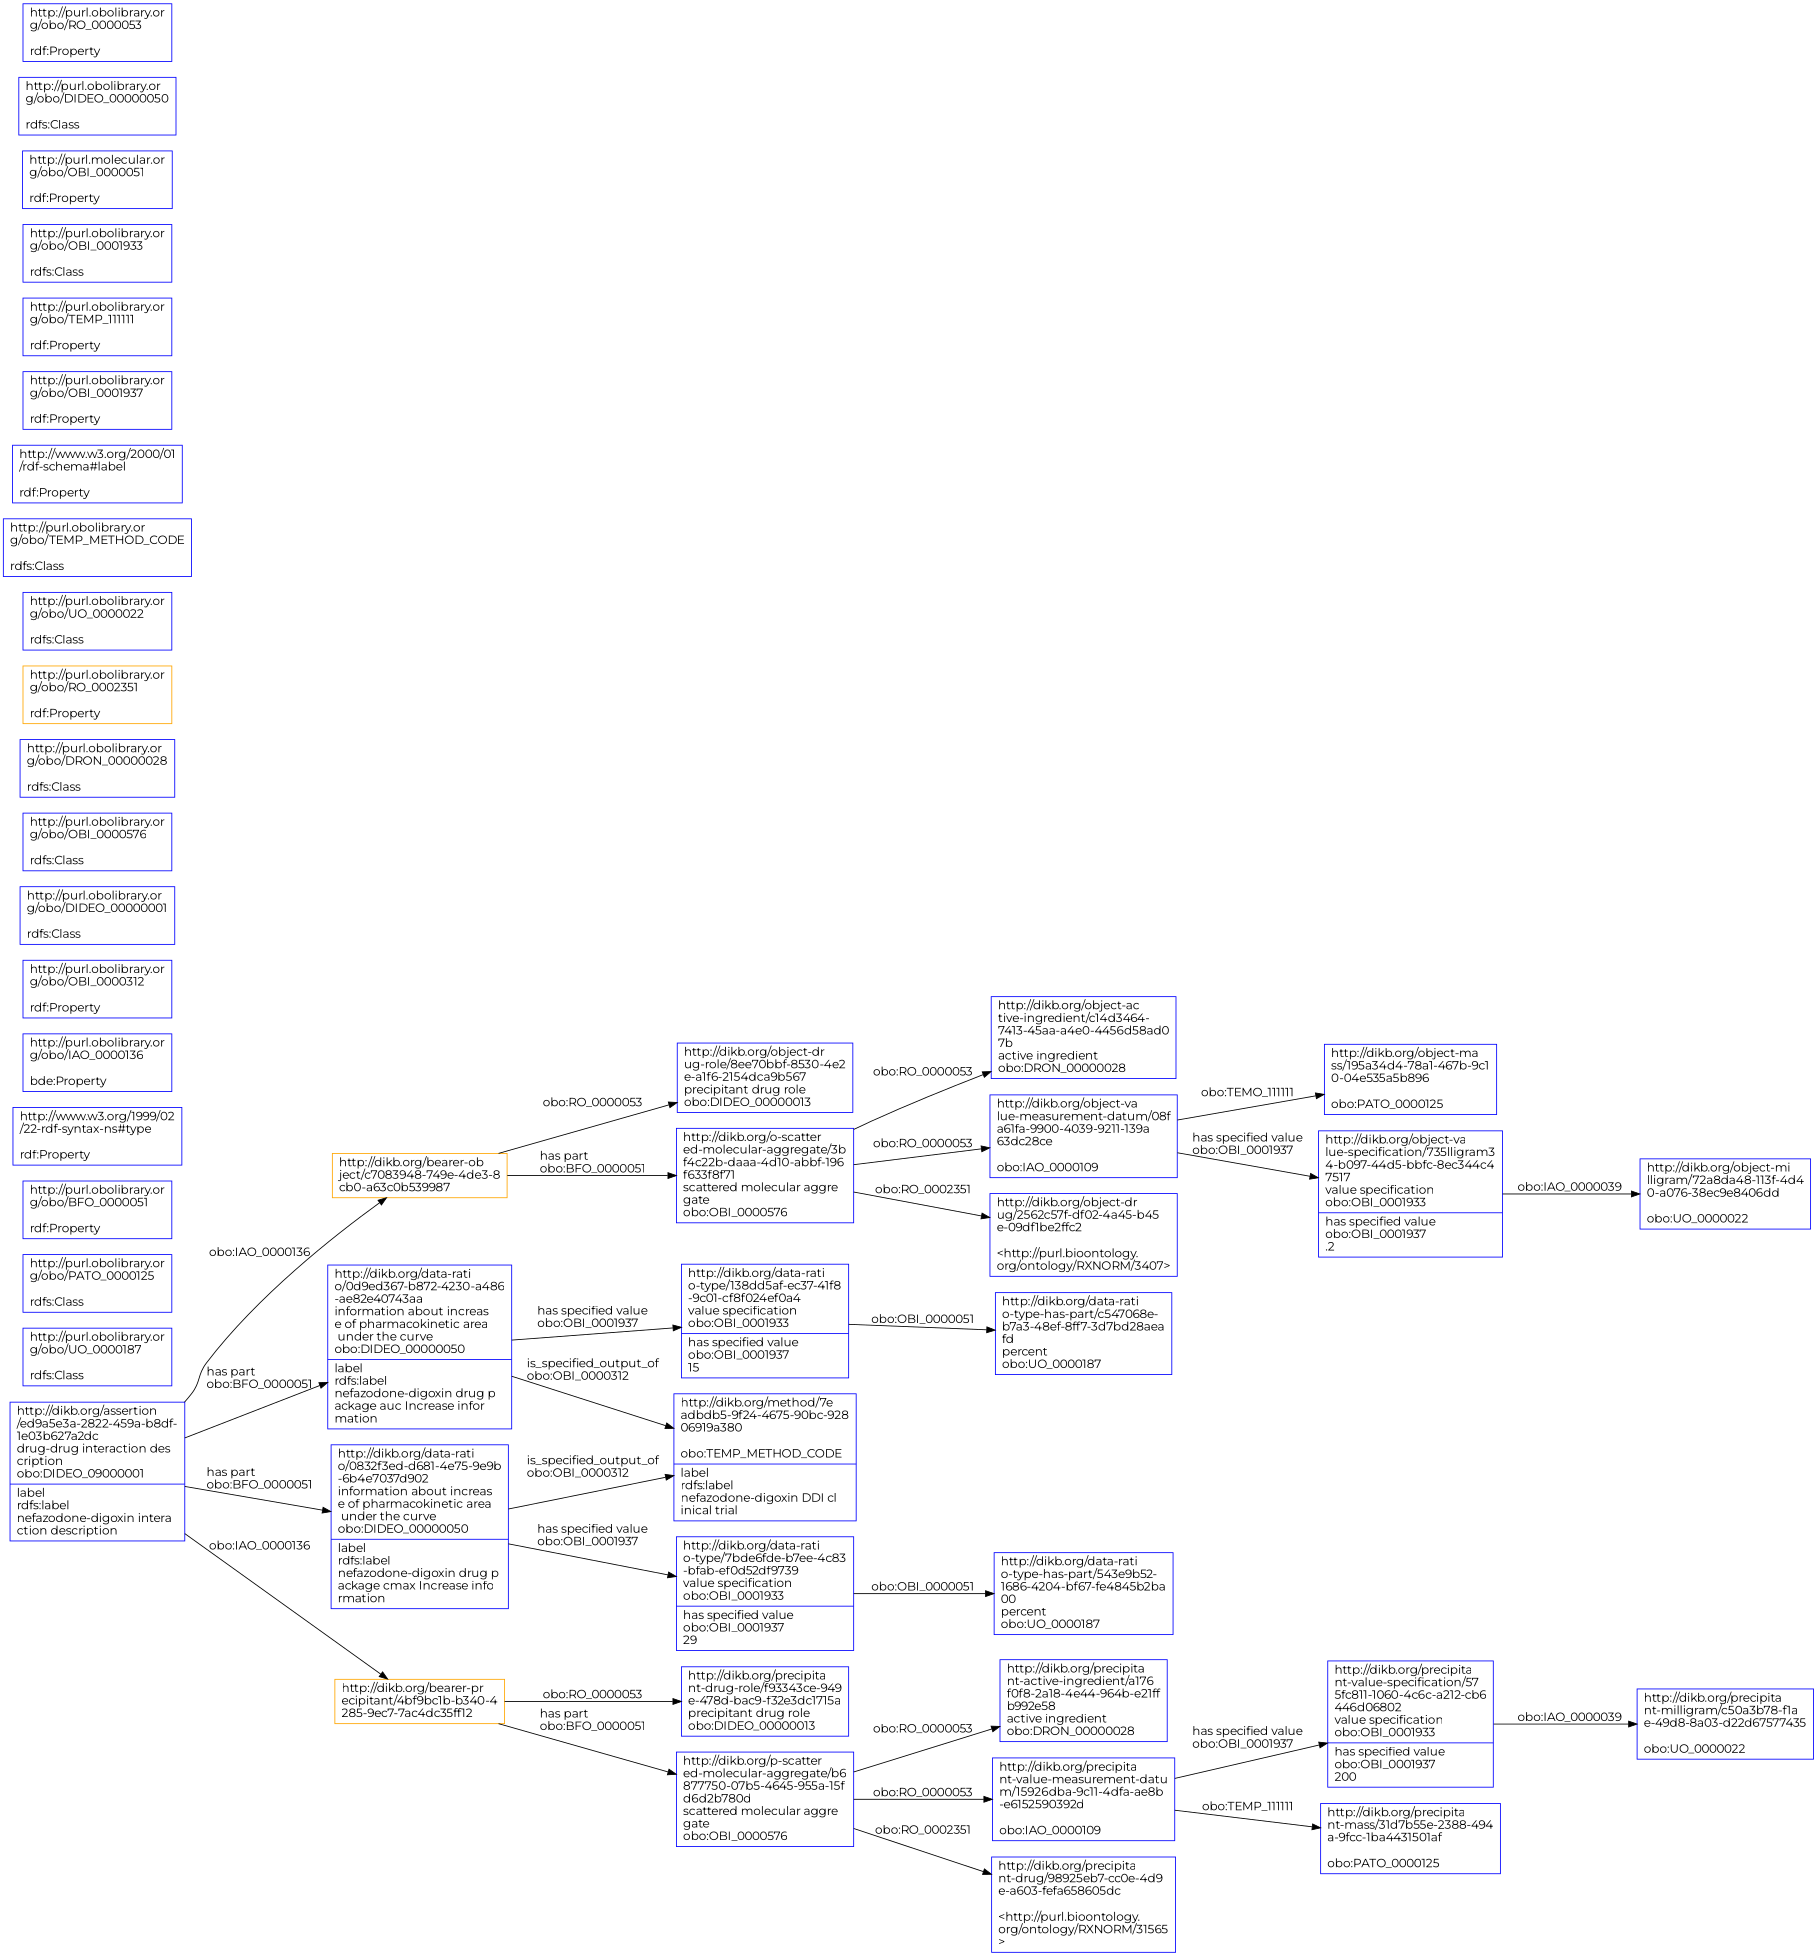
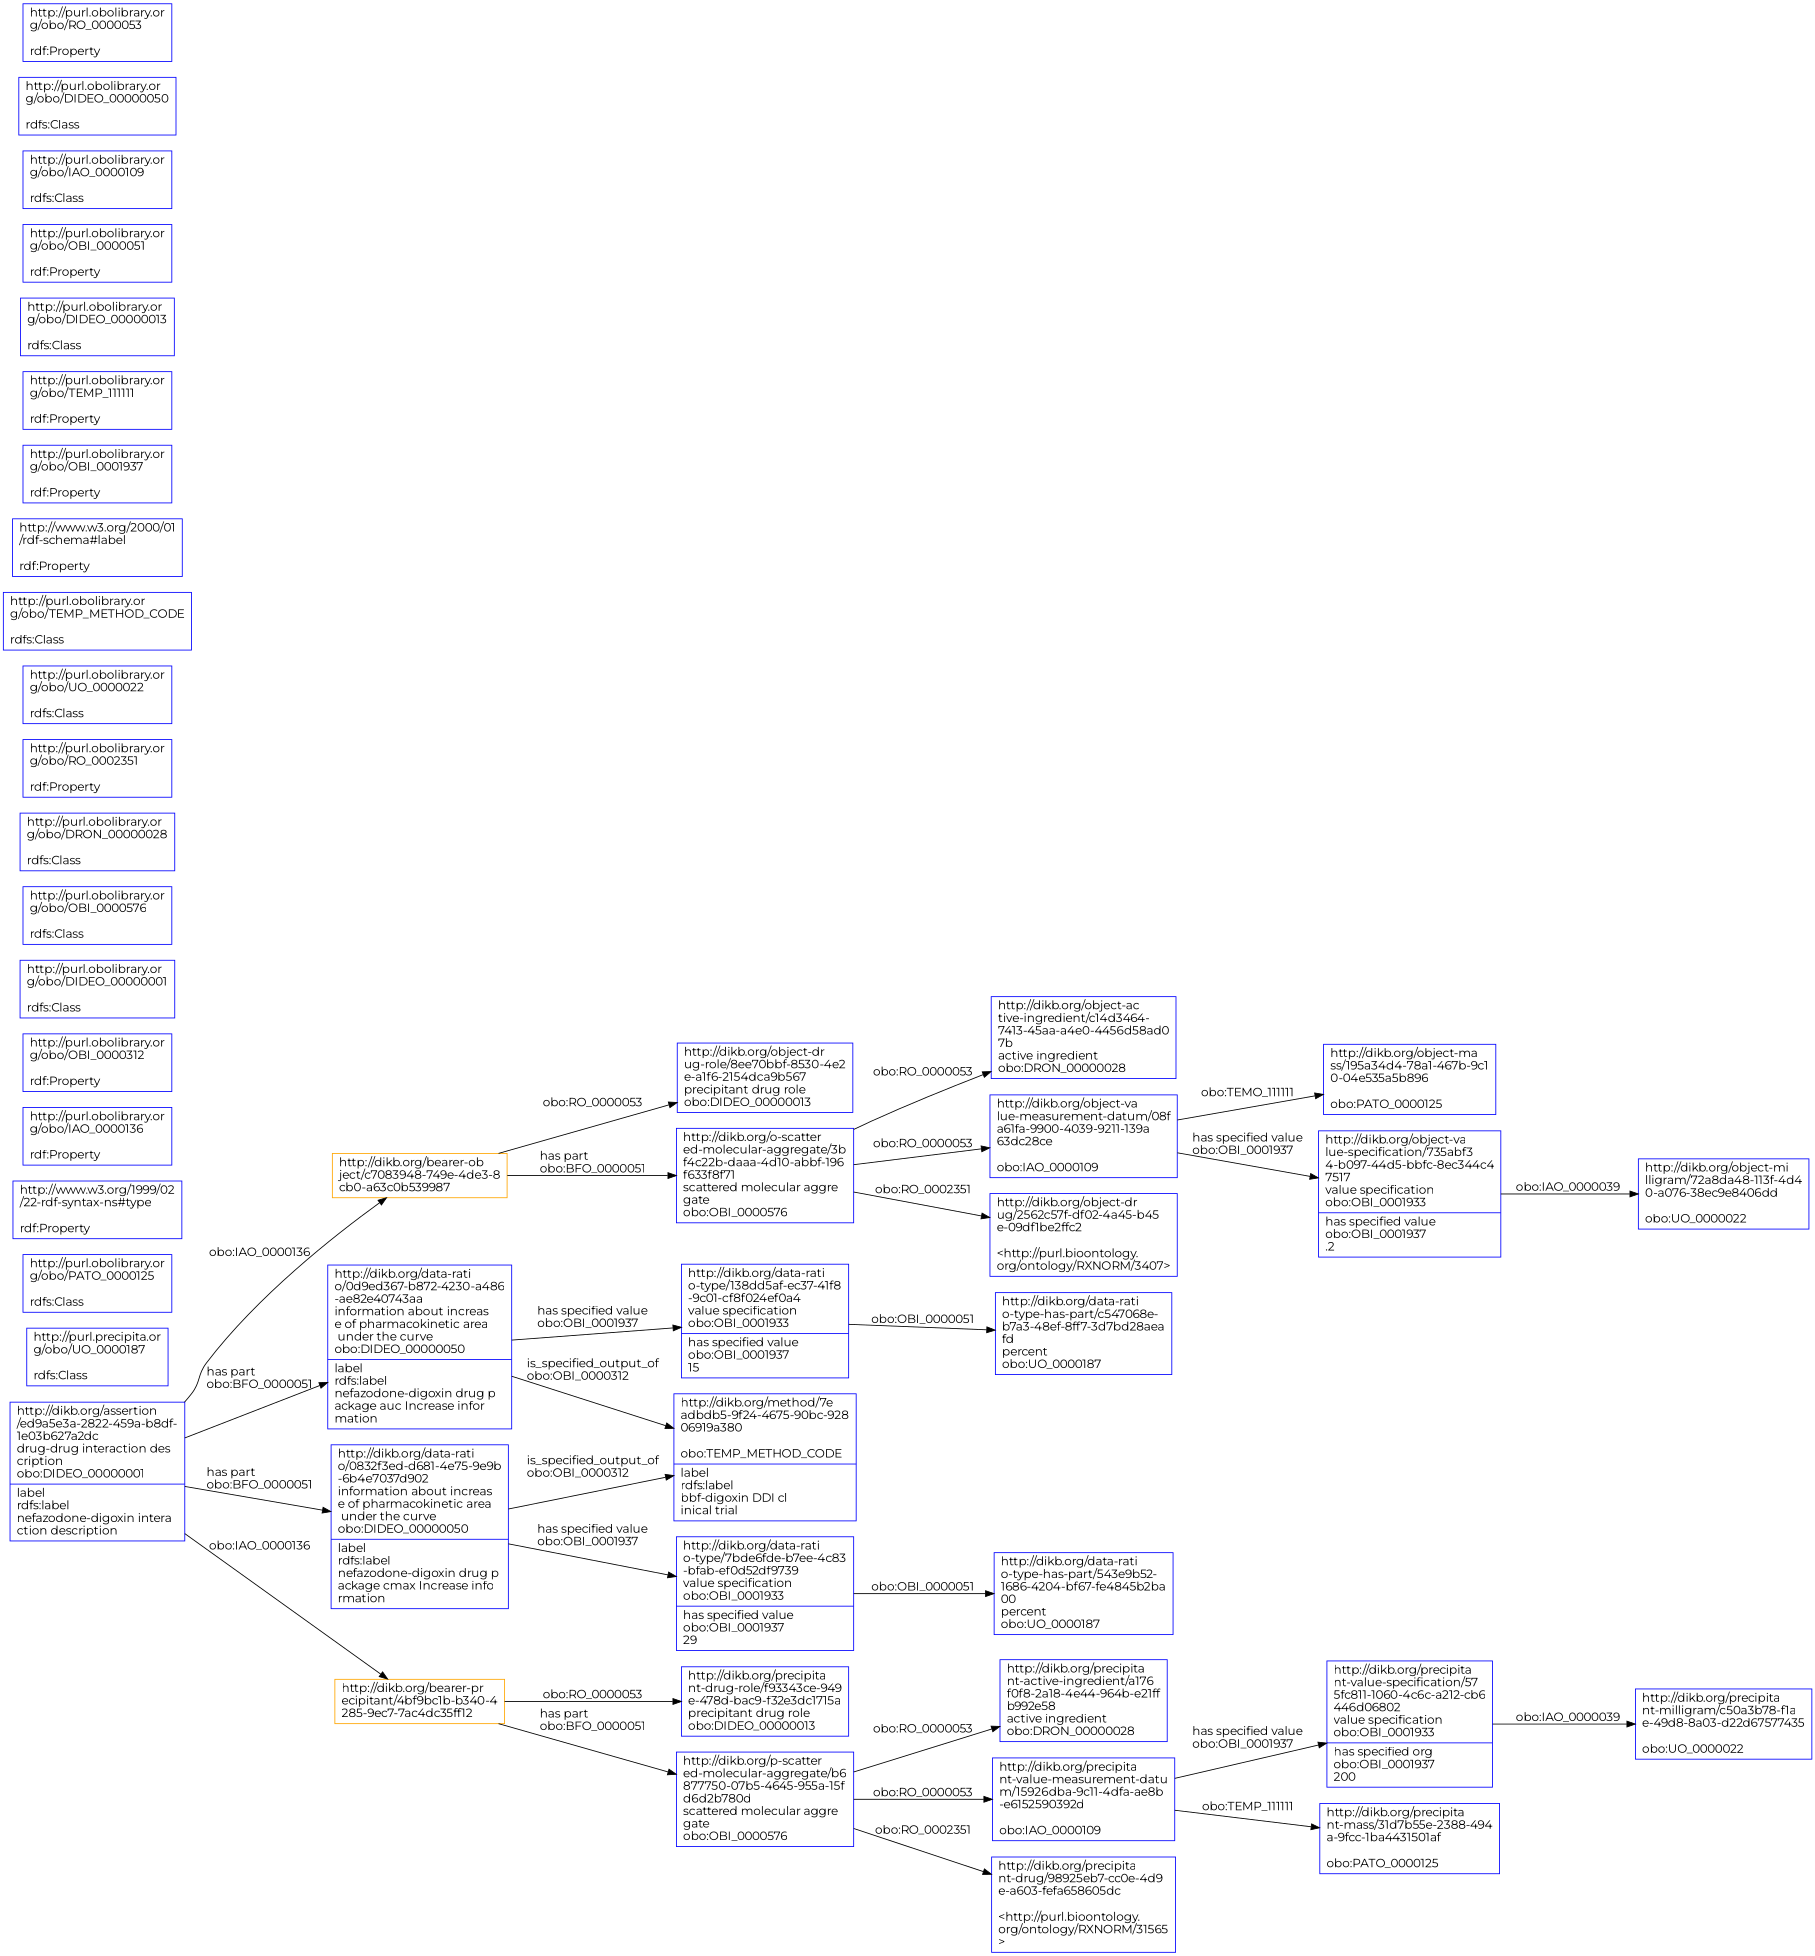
node "http://purl.obolibrary.or g/obo/IAO_0000109 rdfs:Class": added
node "http://purl.molecular.or g/obo/OBI_0000051 rdf:Property": label "http://purl.molecular.or g/obo/OBI_0000051 rdf:Property" -> "http://purl.obolibrary.or g/obo/OBI_0000051 rdf:Property"
node "http://purl.obolibrary.or g/obo/OBI_0001933 rdfs:Class": removed
node "http://purl.obolibrary.or g/obo/DIDEO_00000013 rdfs:Class": added
node "http://purl.obolibrary.or g/obo/RO_0002351 rdf:Property": color orange -> blue
node "http://purl.obolibrary.or g/obo/IAO_0000136 bde:Property": label "http://purl.obolibrary.or g/obo/IAO_0000136 bde:Property" -> "http://purl.obolibrary.or g/obo/IAO_0000136 rdf:Property"
node "http://dikb.org/object-va": text "lue-specification/735lligram3" -> "lue-specification/735abf3"
node "http://purl.obolibrary.or g/obo/BFO_0000051 rdf:Property": removed
node "http://purl.obolibrary.or g/obo/UO_0000187 rdfs:Class": label "http://purl.obolibrary.or g/obo/UO_0000187 rdfs:Class" -> "http://purl.precipita.or g/obo/UO_0000187 rdfs:Class"
node "http://dikb.org/assertion": text "obo:DIDEO_09000001" -> "obo:DIDEO_00000001"
node "http://dikb.org/method/7e": text "nefazodone-digoxin DDI cl" -> "bbf-digoxin DDI cl"
node "http://dikb.org/precipita": text "has specified value" -> "has specified org"
